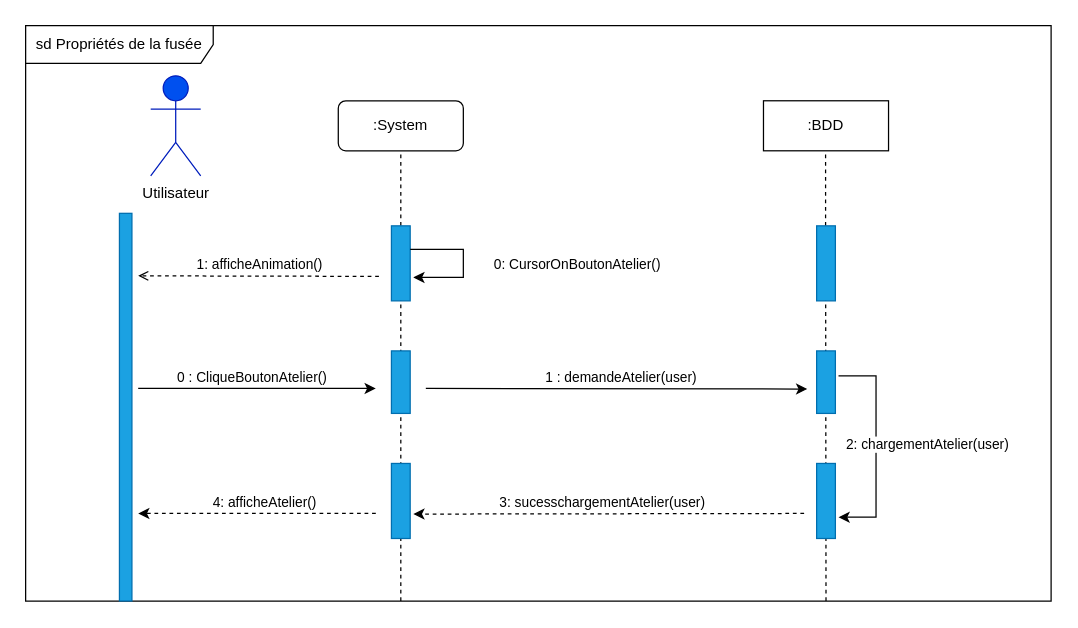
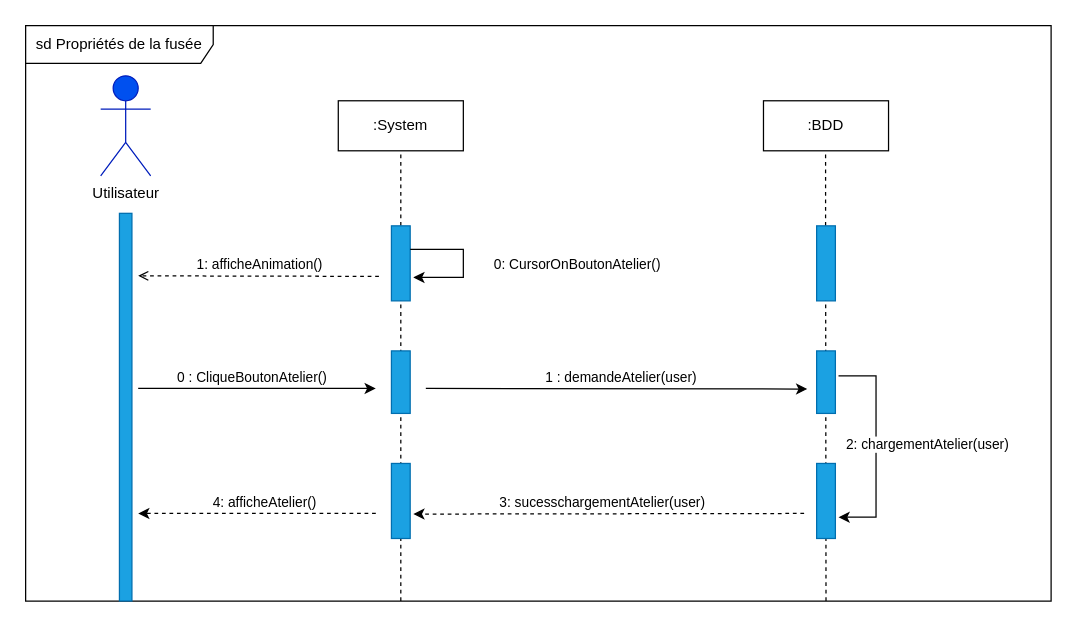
node "Utilisateur": moved (176, 126) -> (126, 126)
node ":System": shape rounded rectangle -> rectangle
